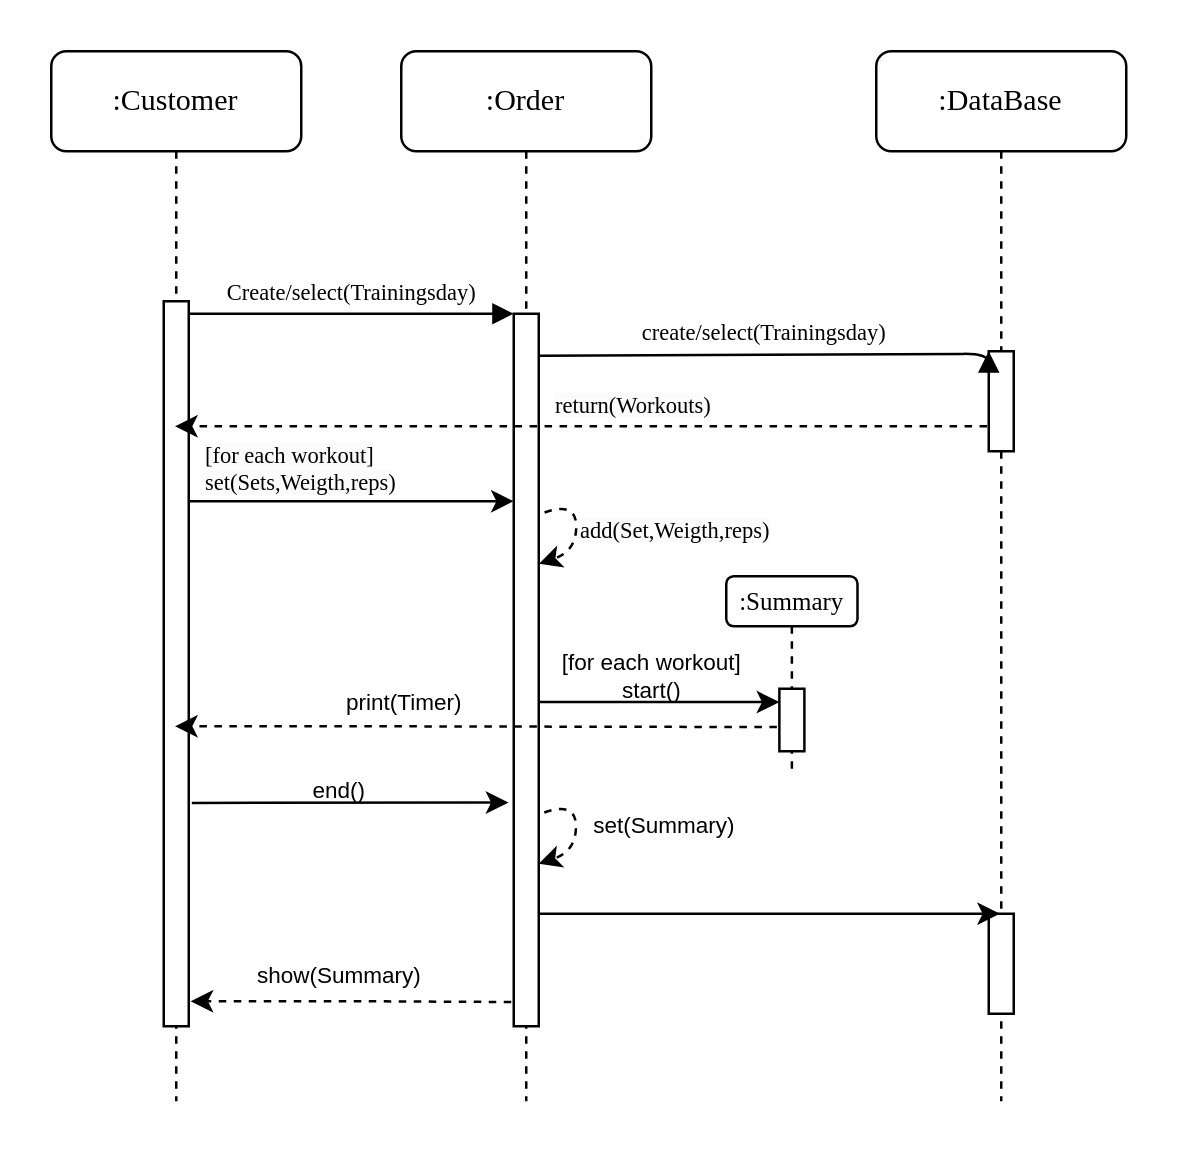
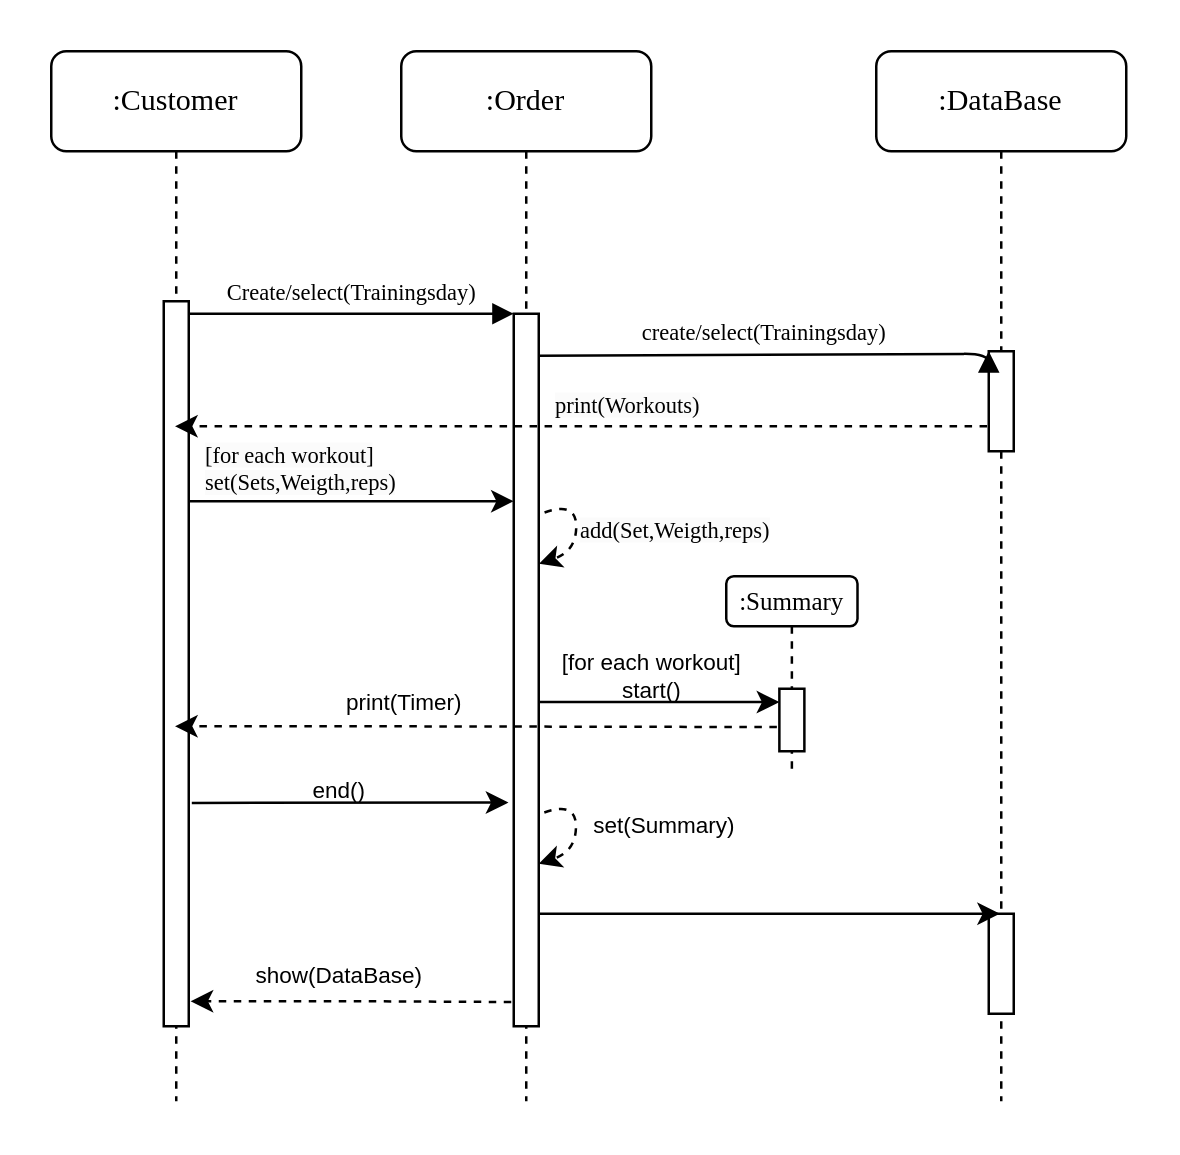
node "return(Workouts)": label "return(Workouts)" -> "print(Workouts)"
node "show(Summary)": label "show(Summary)" -> "show(DataBase)"
